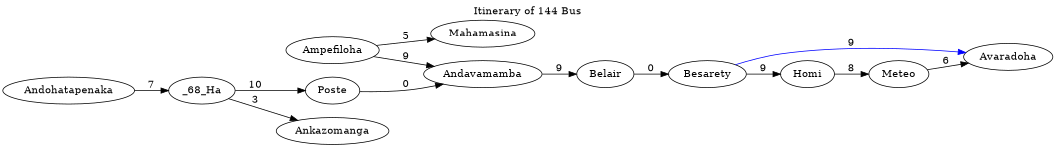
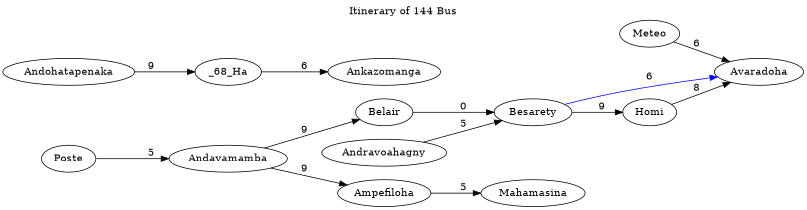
edge "Besarety" -> "Avaradoha": label "9" -> "6"
edge "Ampefiloha" -> "Andavamamba": reversed
edge "Homi" -> "Meteo": now "Homi" -> "Avaradoha"
edge "Poste" -> "Andavamamba": label "0" -> "5"
edge "Andohatapenaka" -> "_68_Ha": label "7" -> "9"
edge "_68_Ha" -> "Poste": removed, label "10"
edge "_68_Ha" -> "Ankazomanga": label "3" -> "6"
node "Andravoahagny": added
